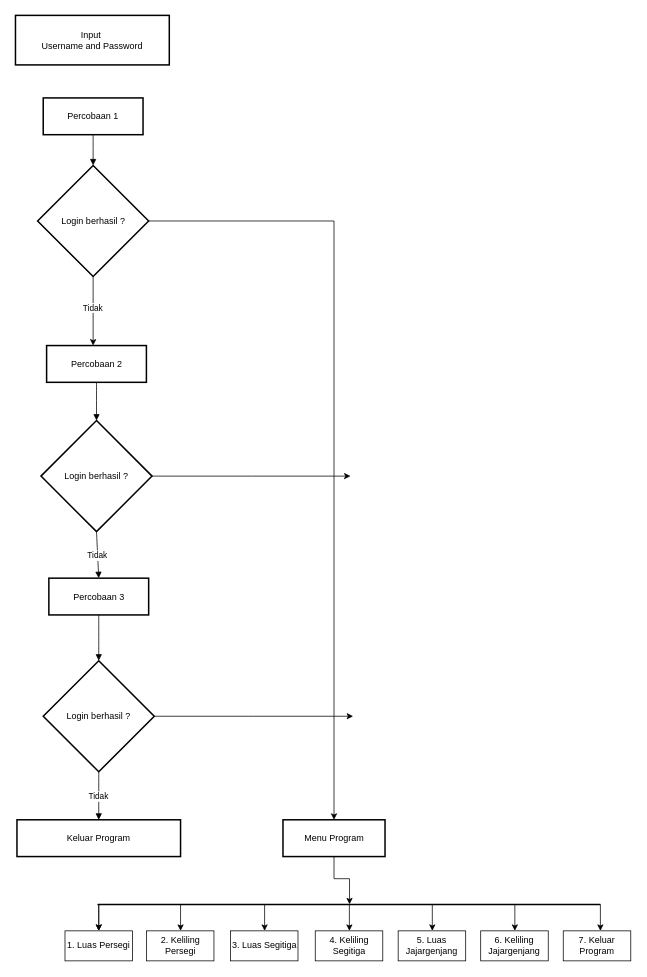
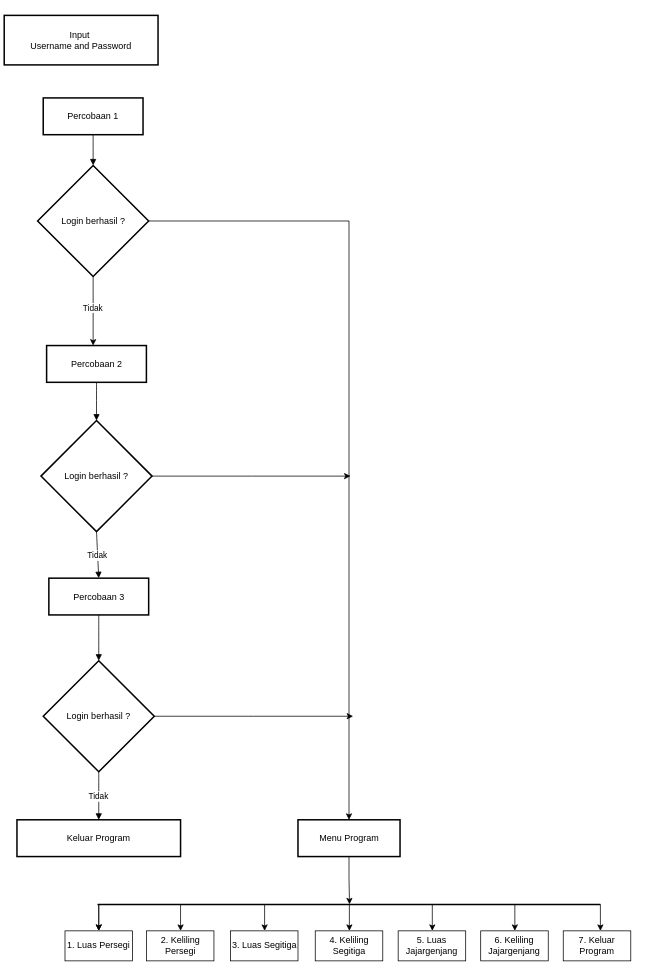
node "Input Username and Password": moved (92, 40) -> (81, 40)
node "Menu Program": moved (334, 838) -> (349, 838)
